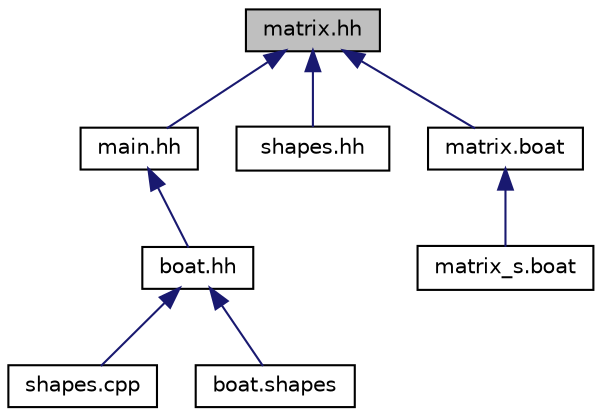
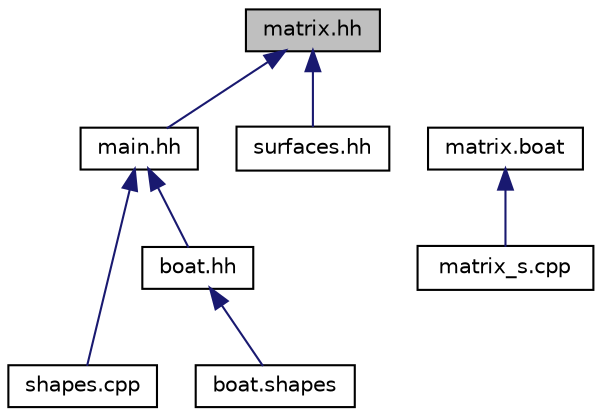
edge "matrix.boat" -> "matrix.hh": removed
node "shapes.hh": label "shapes.hh" -> "surfaces.hh"
node "matrix_s.boat": label "matrix_s.boat" -> "matrix_s.cpp"
edge "shapes.cpp" -> "boat.hh": now "shapes.cpp" -> "main.hh"
